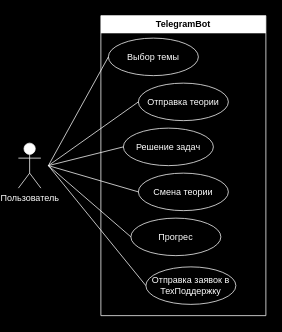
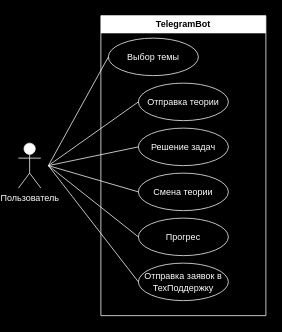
node "Решение задач": moved (168, 147) -> (183, 147)
node "Прогрес": moved (176, 237) -> (183, 237)
node "Отправка заявок в ТехПоддержку": moved (191, 285) -> (183, 282)
